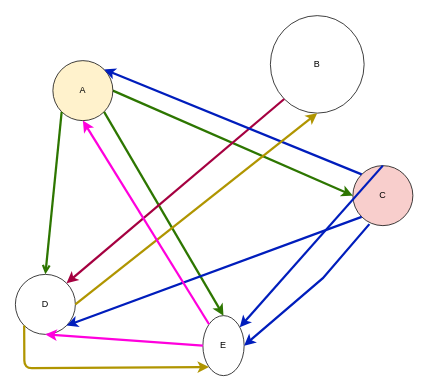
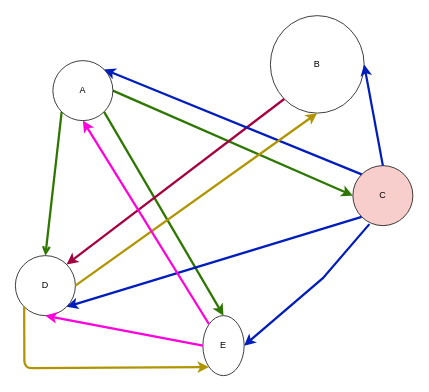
node "A": fillcolor #fff2cc -> #ffffff
edge "C" -> "E": now "C" -> "B"
node "D": moved (45, 304) -> (45, 285)
